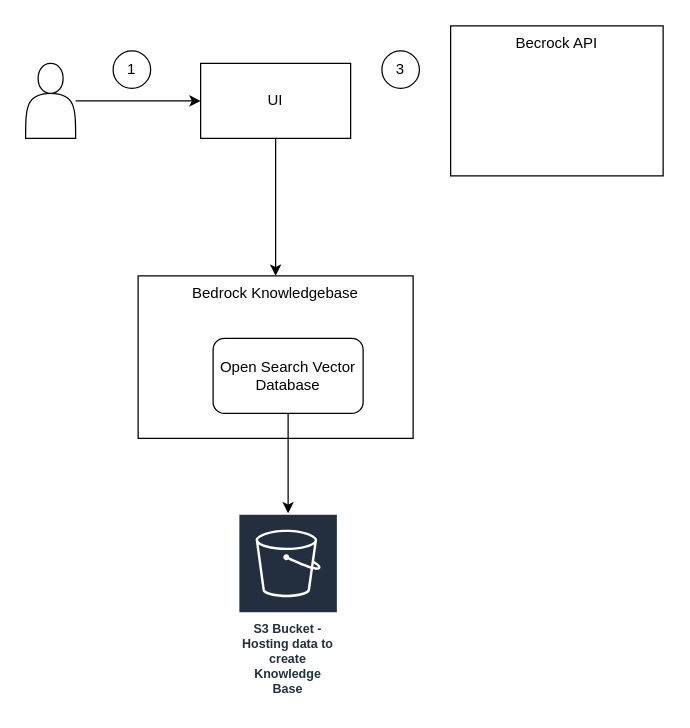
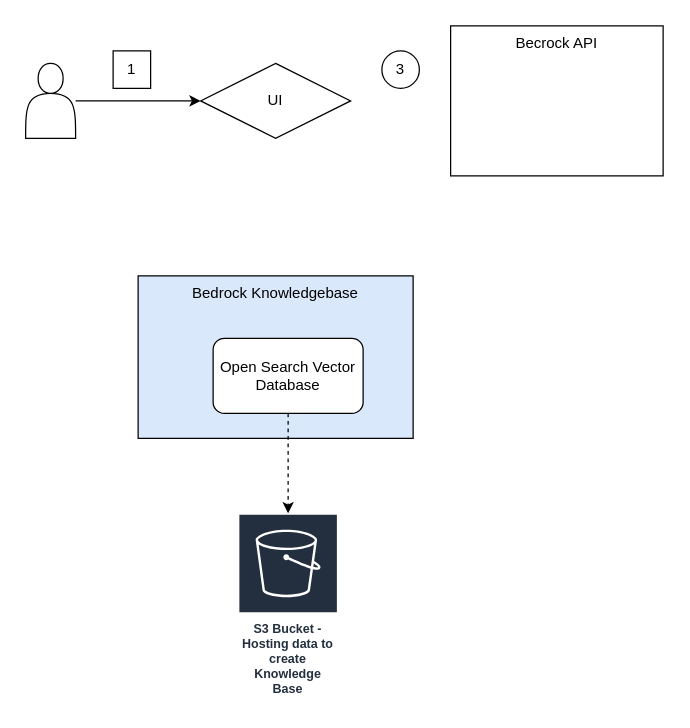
node "1": shape ellipse -> rectangle
node "UI": shape rectangle -> diamond
edge "UI" -> "Bedrock Knowledgebase": removed
node "Bedrock Knowledgebase": fillcolor #ffffff -> #dae8fc
edge "Open Search Vector Database" -> "S3 Bucket - Hosting data to create Knowledge Base": style solid -> dashed
